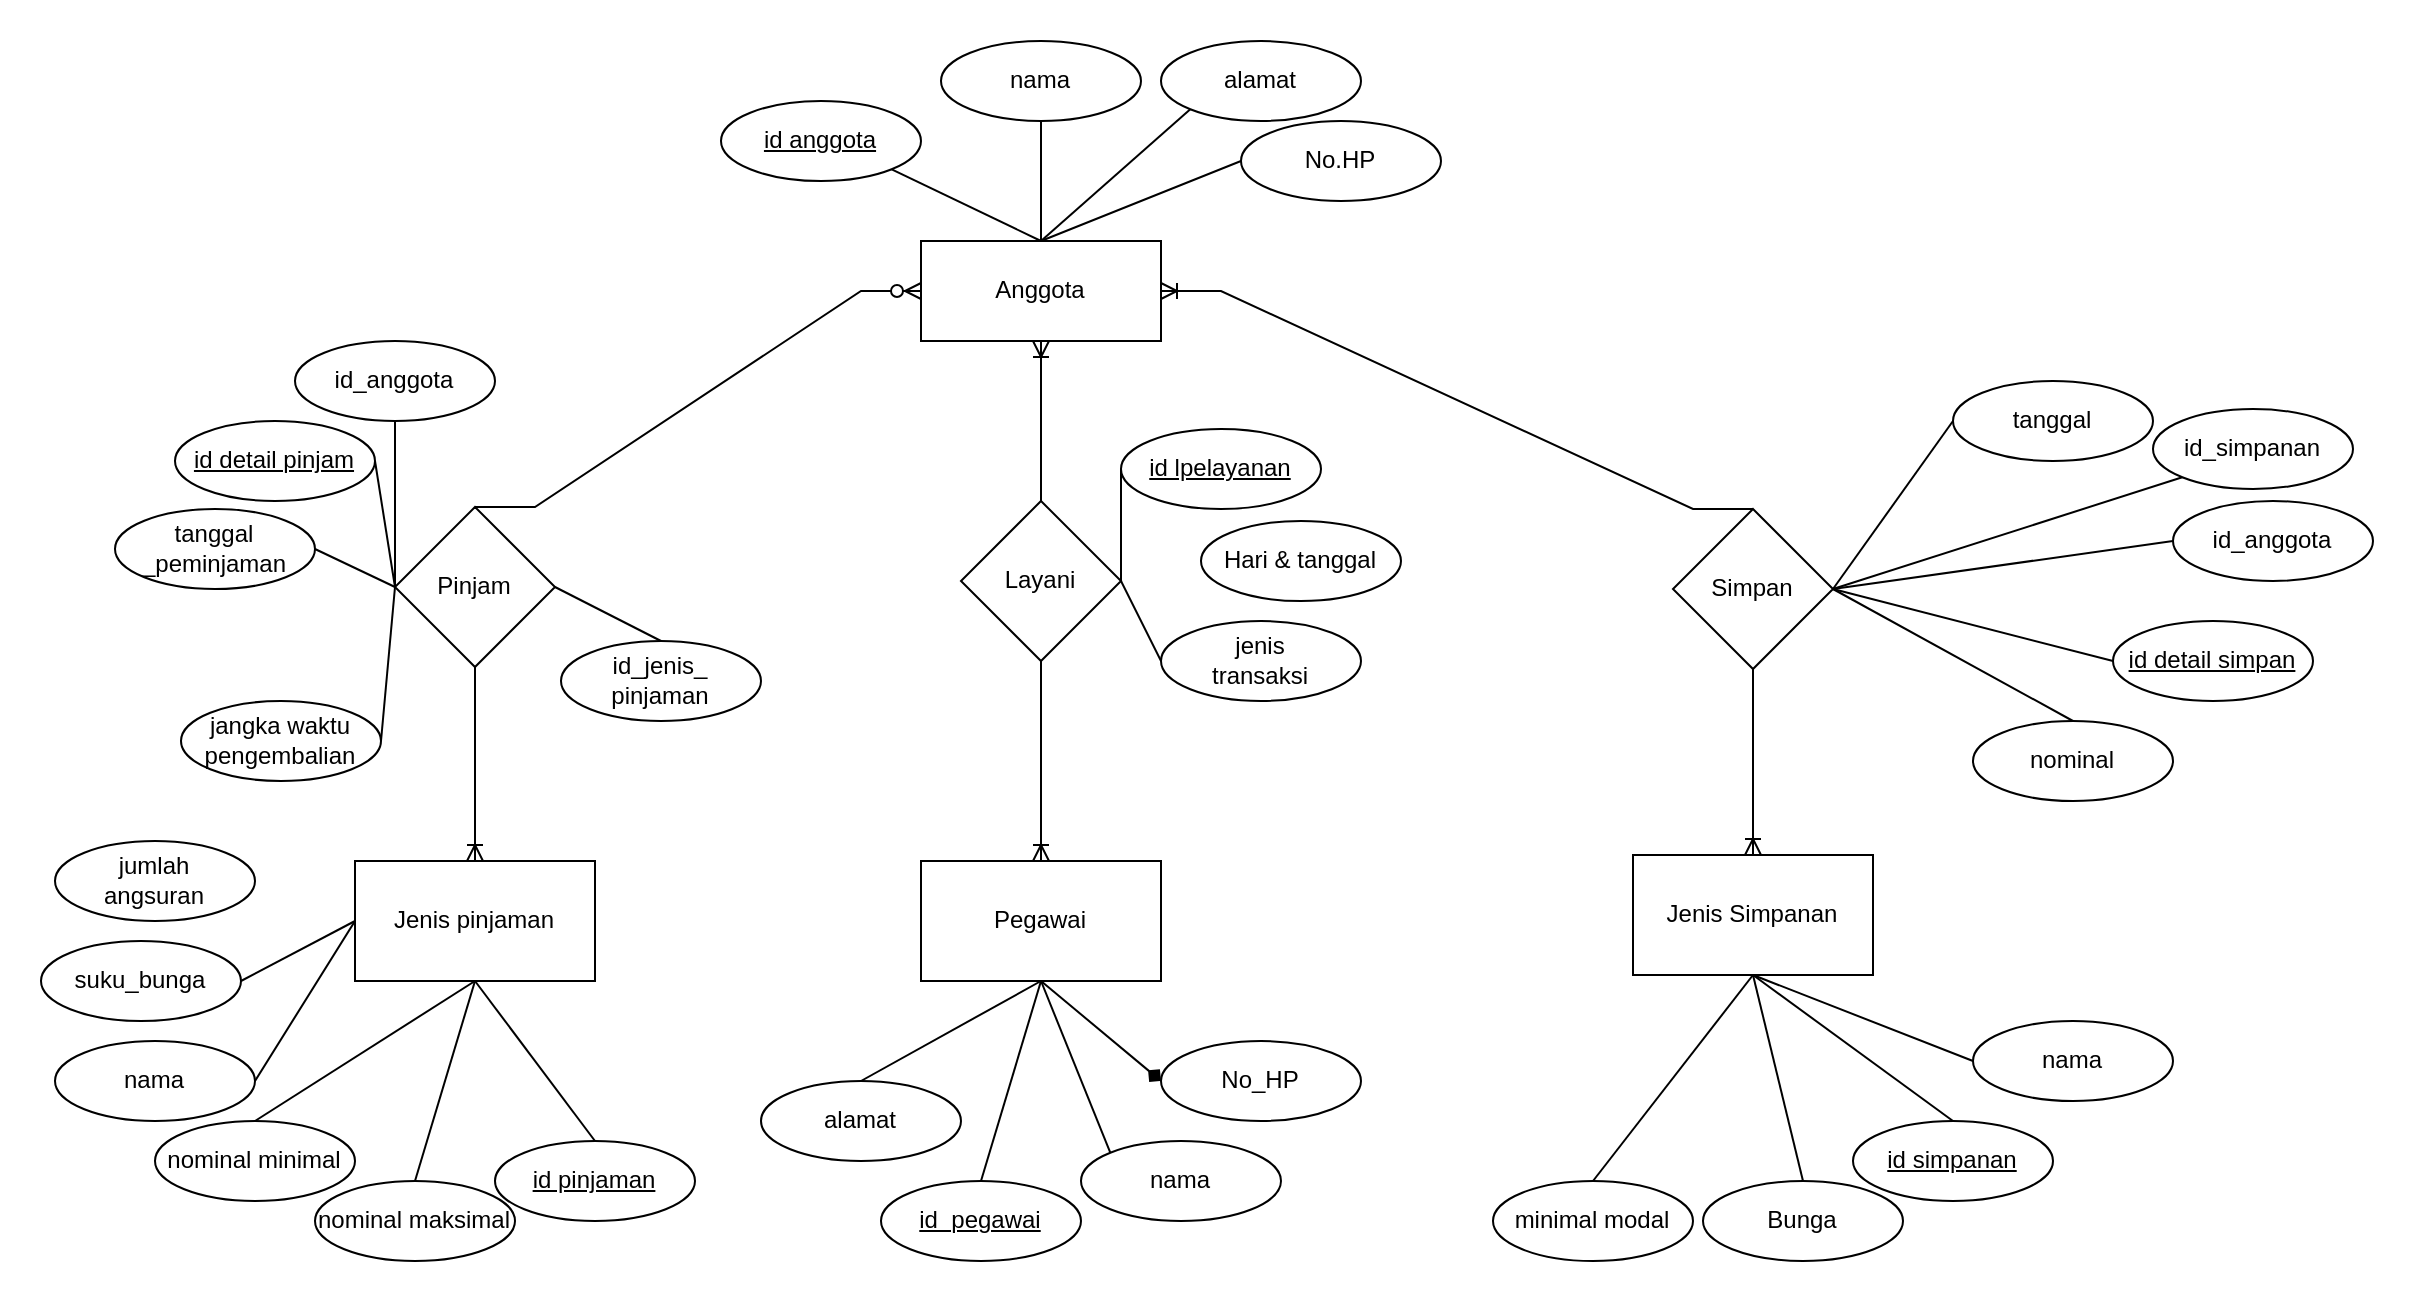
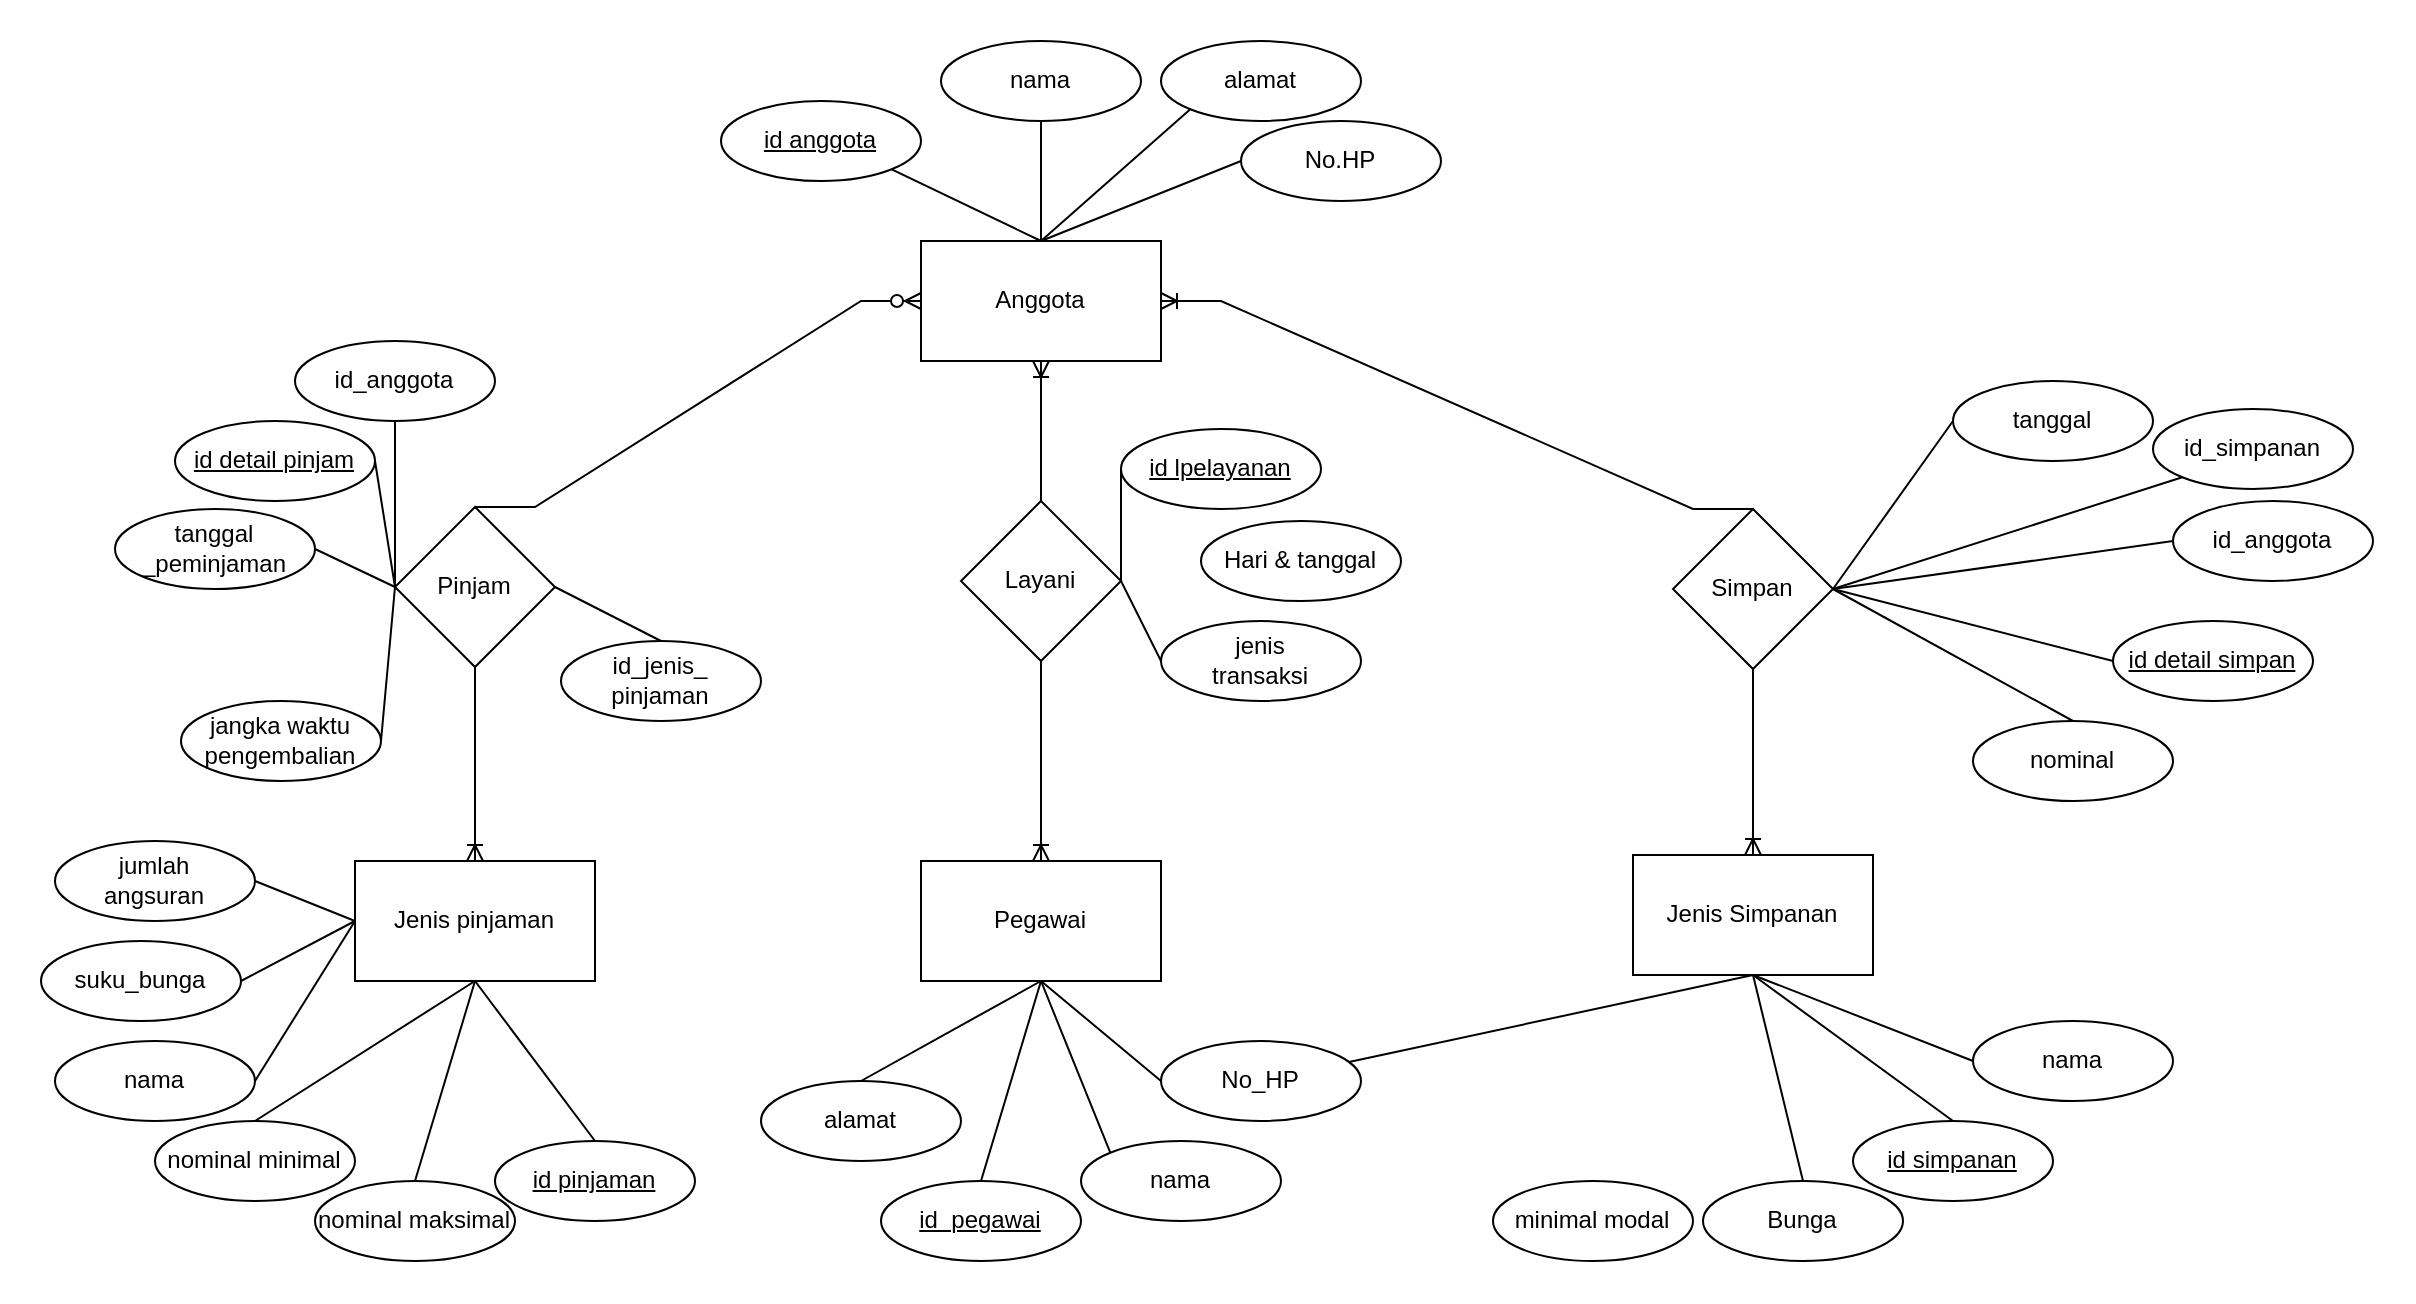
node "Anggota": size 240x100 -> 240x120
edge "jumlah angsuran" -- "Jenis pinjaman": added
edge "Pegawai" -> "No_HP": arrowhead diamond -> none
edge "Jenis Simpanan" -- "minimal modal": now "Jenis Simpanan" -- "No_HP"
